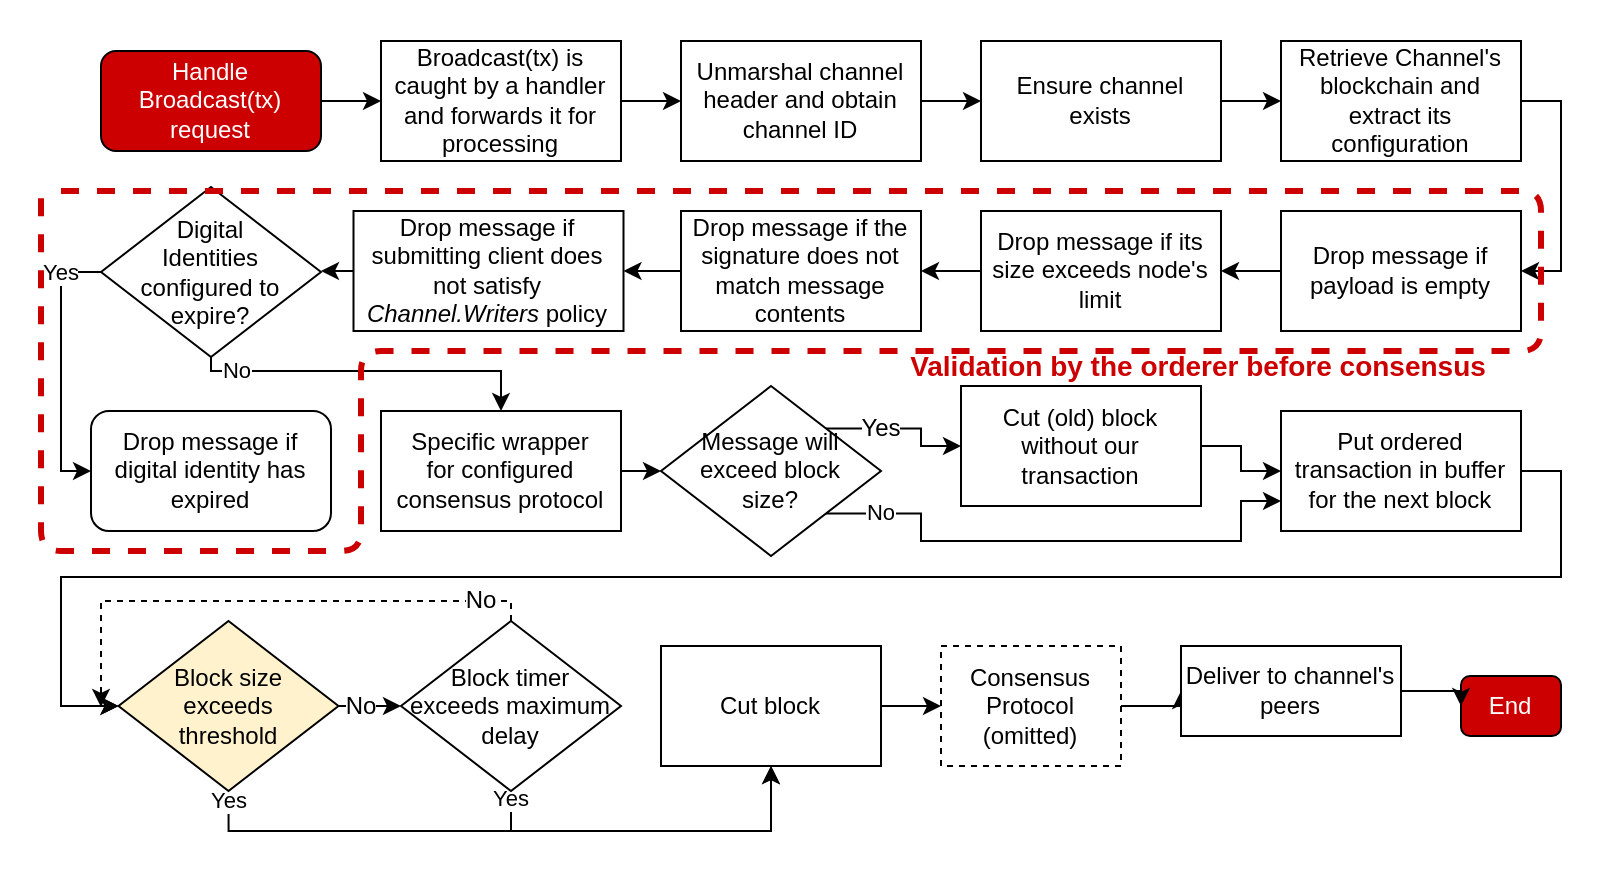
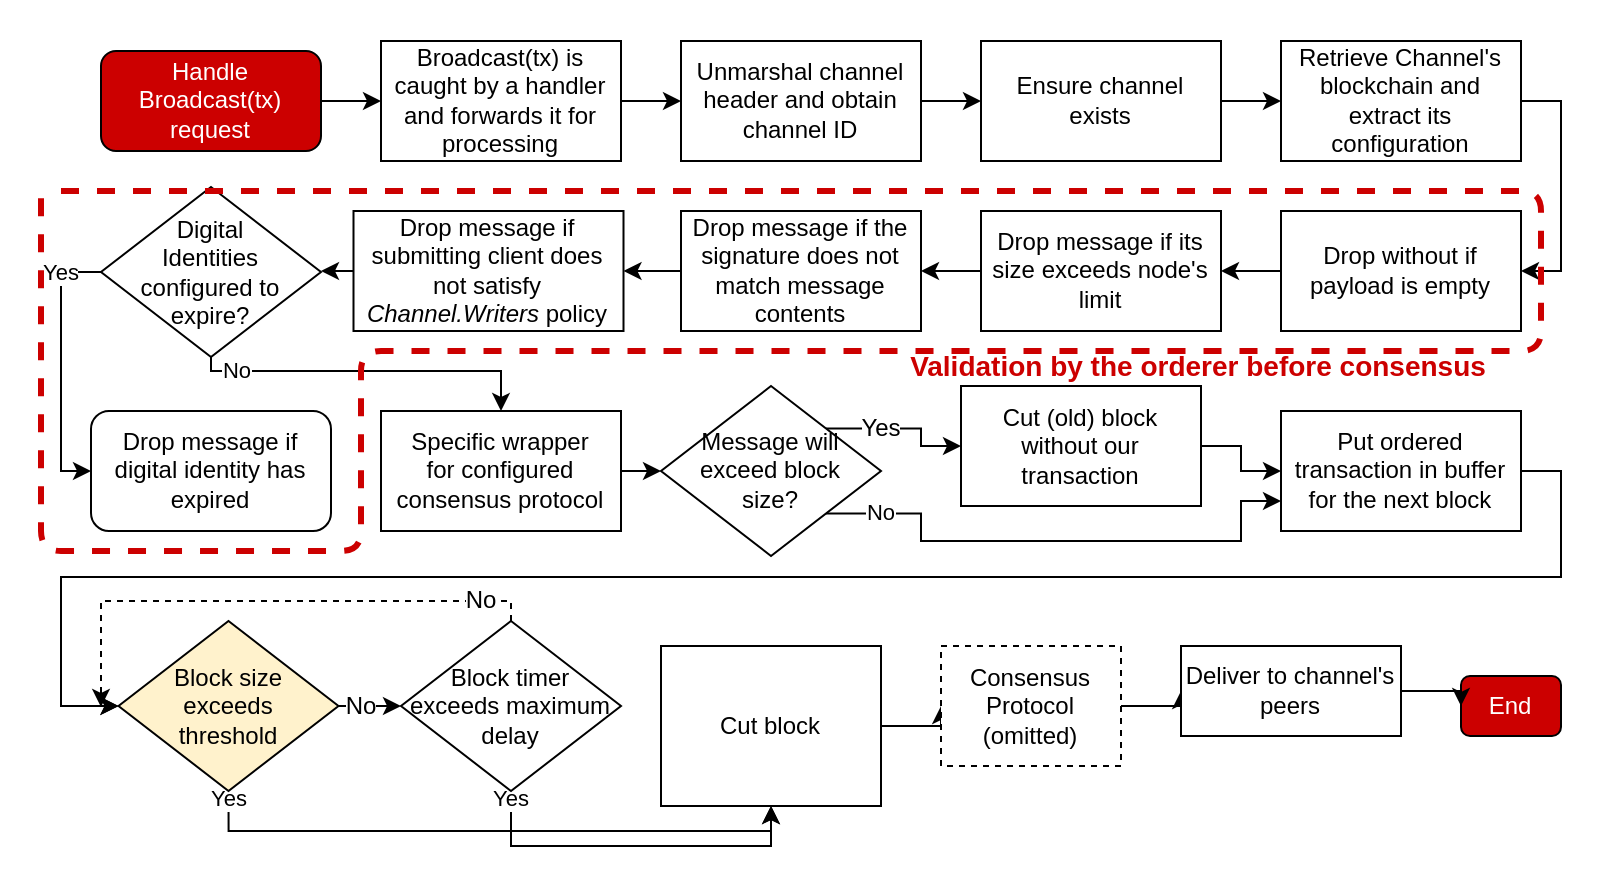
node "Drop message if payload is empty": label "Drop message if payload is empty" -> "Drop without if payload is empty"
node "Cut block": size 220x120 -> 220x160
